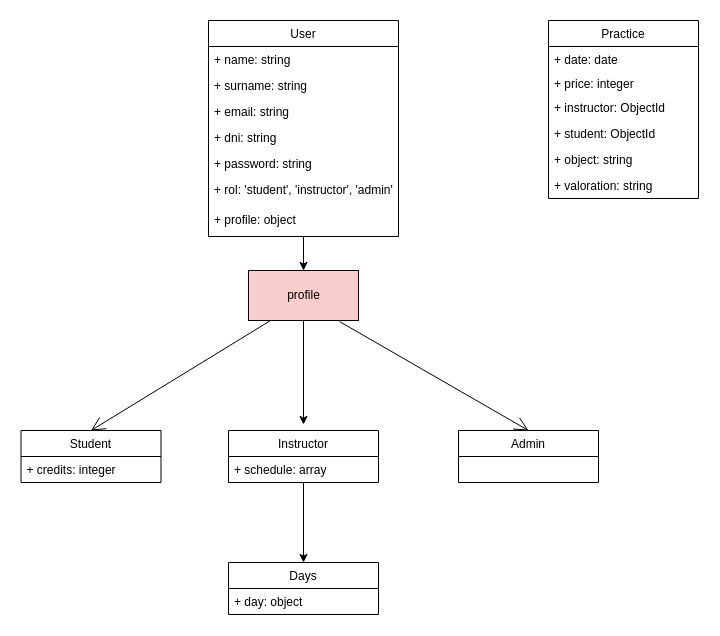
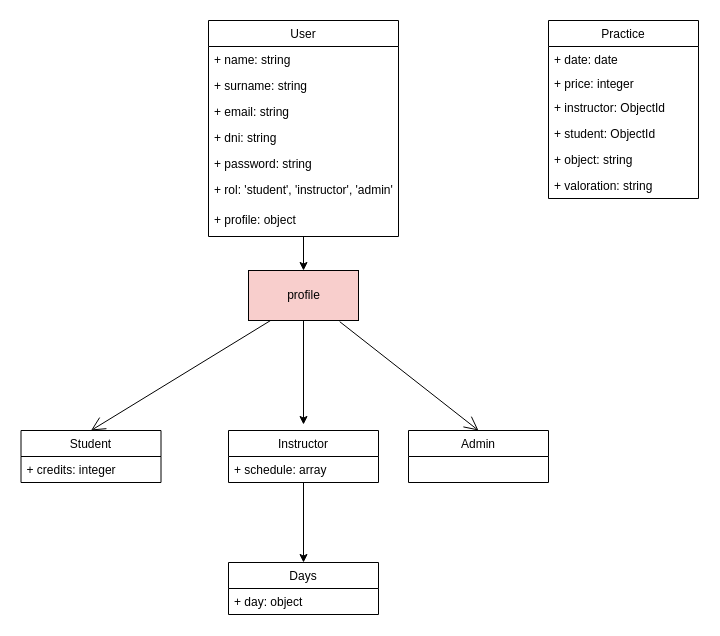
node "Admin": moved (529, 457) -> (479, 457)
